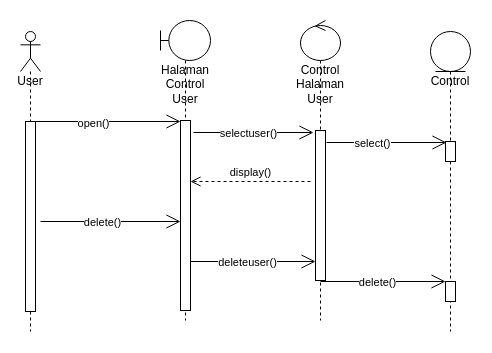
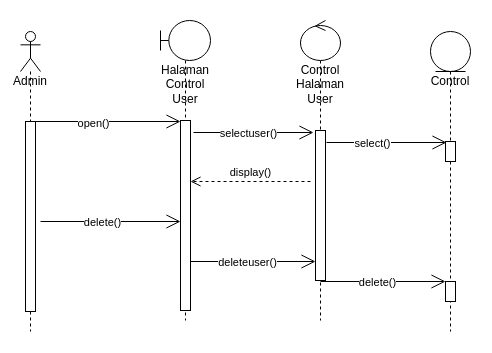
node "User": label "User" -> "Admin"
